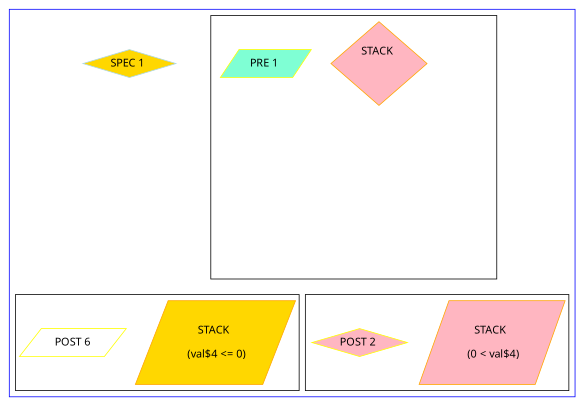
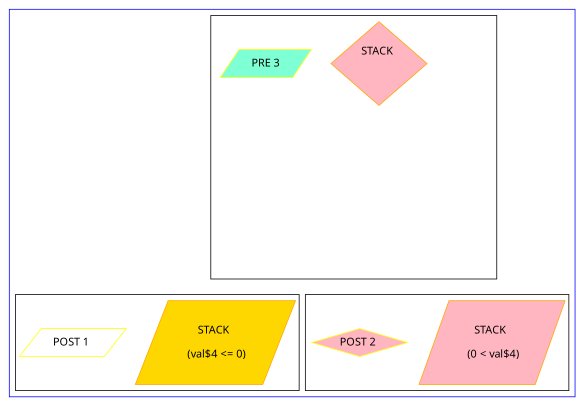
node "SPEC 1": removed
node "PRE 1": label "PRE 1" -> "PRE 3"
node "POST 6": label "POST 6" -> "POST 1"
